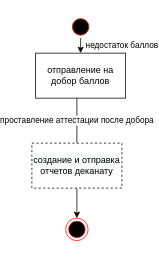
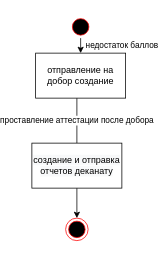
node "отправление на добор баллов": label "отправление на добор баллов" -> "отправление на добор создание"
node "создание и отправка отчетов деканату": style dashed -> solid
